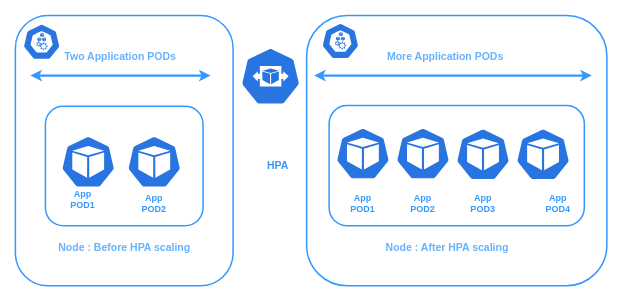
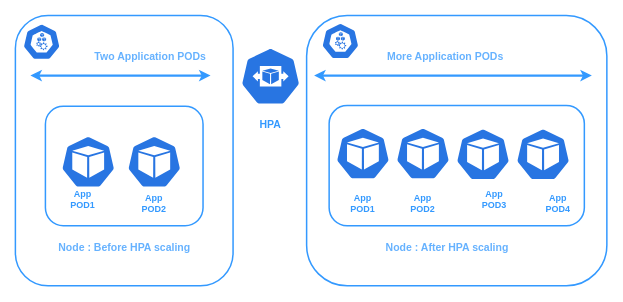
node "Two Application PODs": moved (120, 57) -> (150, 57)
node "HPA": moved (278, 165) -> (270, 124)
node "App POD3": moved (483, 203) -> (494, 199)
